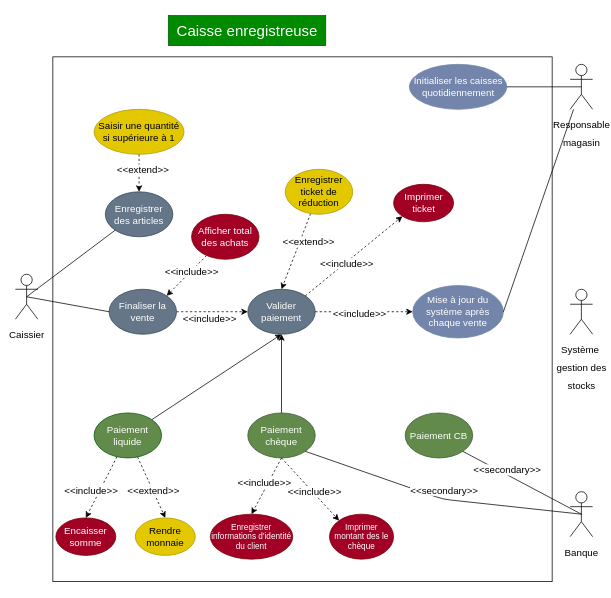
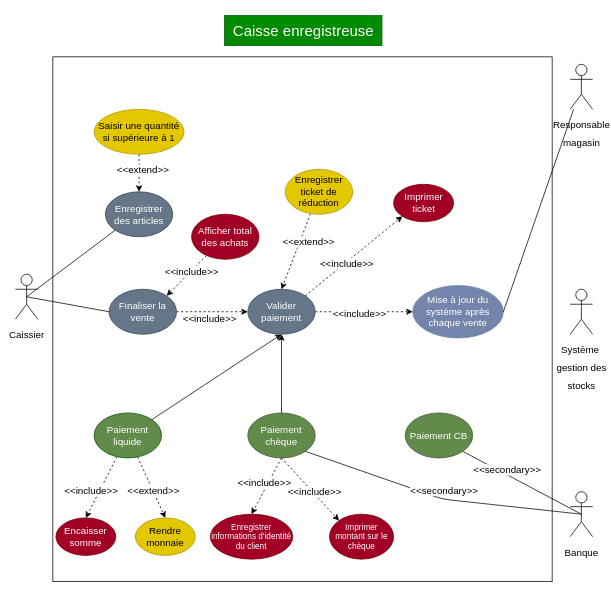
node "Caisse enregistreuse": moved (247, 30) -> (303, 30)
node "Initialiser les caisses quotidiennement": removed
edge "Initialiser les caisses quotidiennement" -- "Responsable magasin": removed
node "Imprimer montant des le chèque": label "Imprimer montant des le chèque" -> "Imprimer montant sur le chèque"
